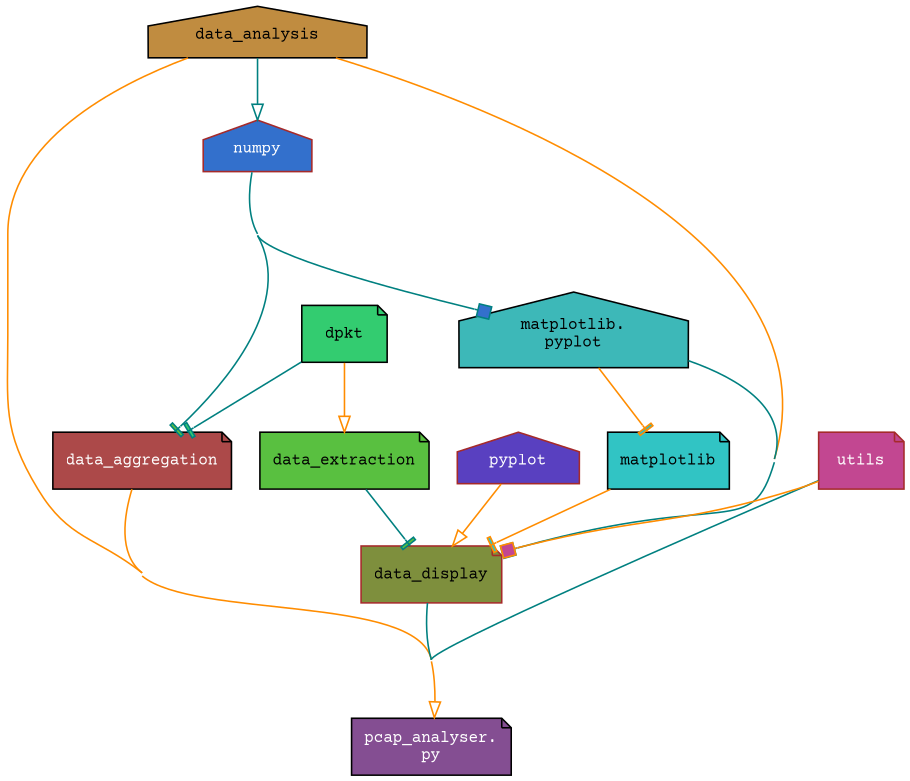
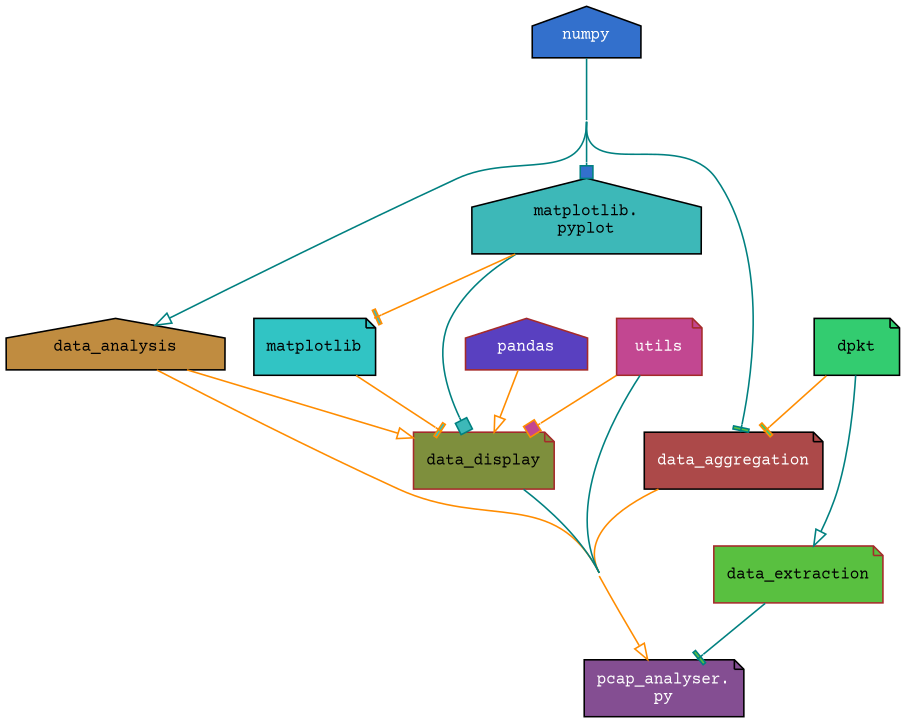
edge "data_analysis" -> "numpy": reversed
node "numpy": color brown -> black
edge "dpkt" -> "data_extraction": color darkorange -> teal
edge "dpkt" -> "data_aggregation": color teal -> darkorange
node "data_extraction": color black -> brown
node "pyplot": label "pyplot" -> "pandas"
edge "data_extraction" -> "data_display": now "data_extraction" -> "pcap_analyser. py"
